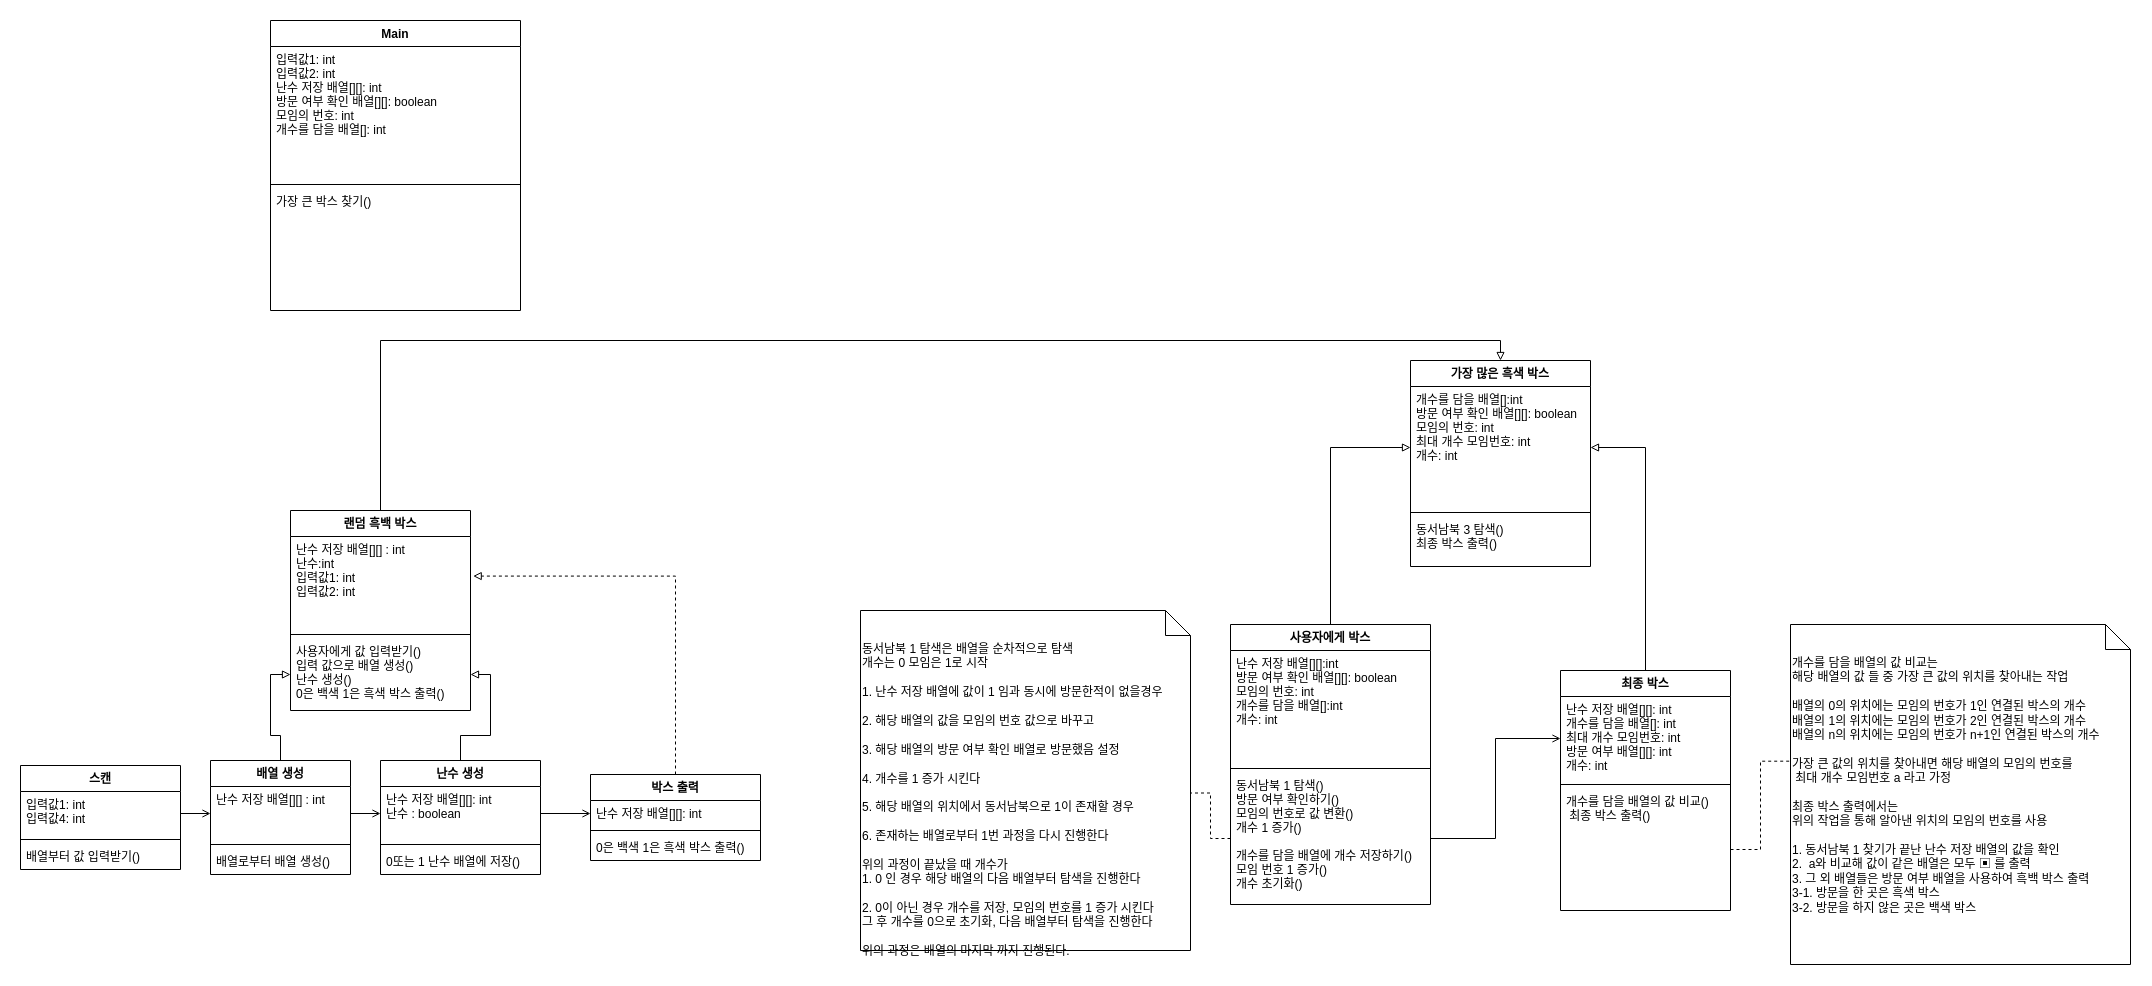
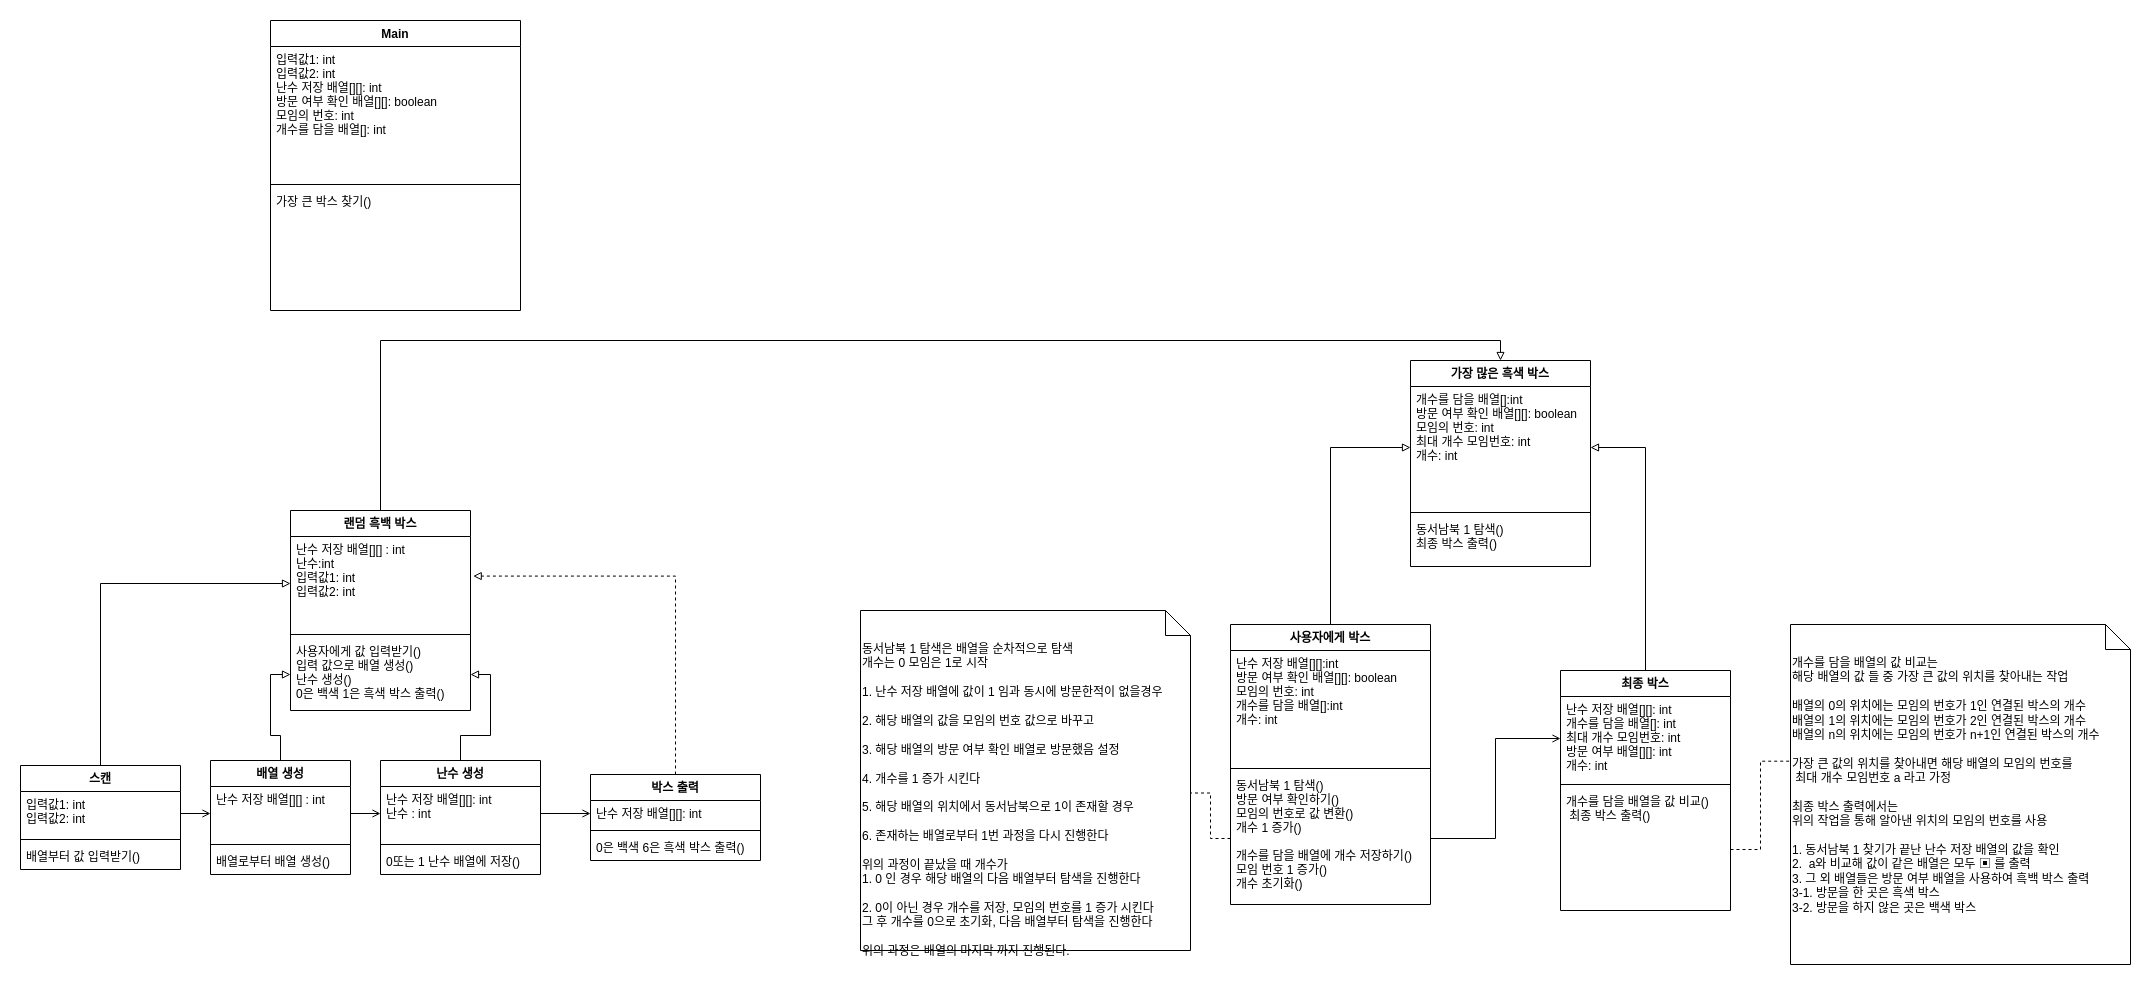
node "동서남북 3 탐색() 최종 박스 출력()": label "동서남북 3 탐색() 최종 박스 출력()" -> "동서남북 1 탐색() 최종 박스 출력()"
edge "스캔" -> "난수 저장 배열[][] : int 난수:int 입력값1: int 입력값2: int": added
node "난수 저장 배열[][]: int 난수 : boolean": label "난수 저장 배열[][]: int 난수 : boolean" -> "난수 저장 배열[][]: int 난수 : int"
node "개수를 담을 배열의 값 비교() 최종 박스 출력()": label "개수를 담을 배열의 값 비교() 최종 박스 출력()" -> "개수를 담을 배열을 값 비교() 최종 박스 출력()"
node "입력값1: int 입력값4: int": label "입력값1: int 입력값4: int" -> "입력값1: int 입력값2: int"
node "0은 백색 1은 흑색 박스 출력()": label "0은 백색 1은 흑색 박스 출력()" -> "0은 백색 6은 흑색 박스 출력()"
